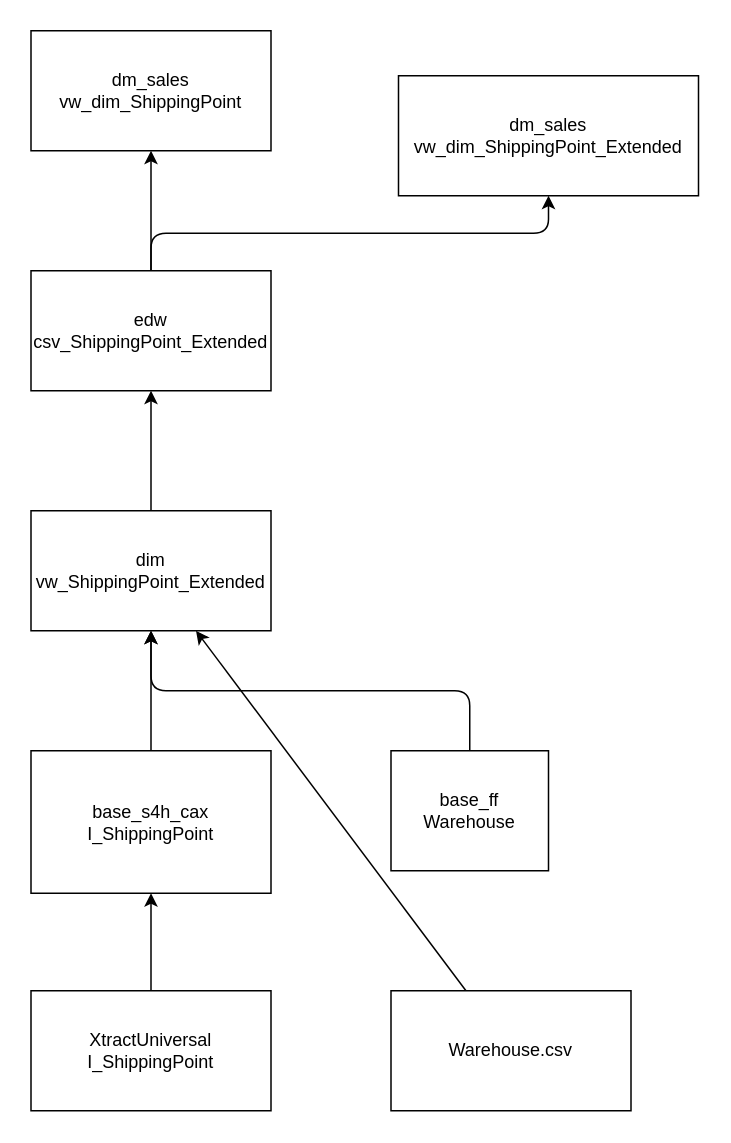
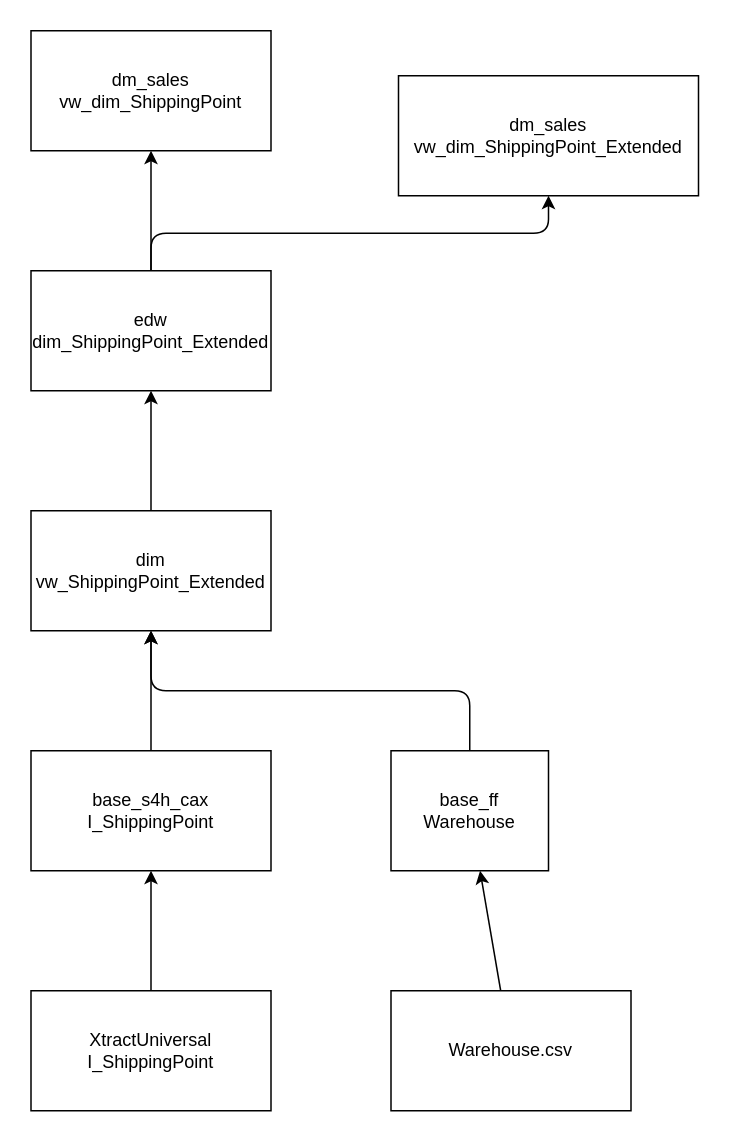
node "edw csv_ShippingPoint_Extended": label "edw csv_ShippingPoint_Extended" -> "edw dim_ShippingPoint_Extended"
edge "Warehouse.csv" -> "dim vw_ShippingPoint_Extended": now "Warehouse.csv" -> "base_ff Warehouse"
node "base_s4h_cax I_ShippingPoint": size 240x143 -> 240x120
